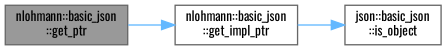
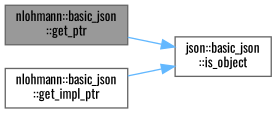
edge "nlohmann::basic_json ::get_ptr" -> "nlohmann::basic_json ::get_impl_ptr": now "nlohmann::basic_json ::get_ptr" -> "json::basic_json ::is_object"
